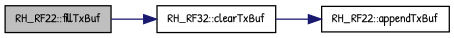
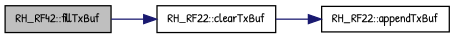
node "RH_RF22::fillTxBuf": label "RH_RF22::fillTxBuf" -> "RH_RF42::fillTxBuf"
node "RH_RF32::clearTxBuf": label "RH_RF32::clearTxBuf" -> "RH_RF22::clearTxBuf"
